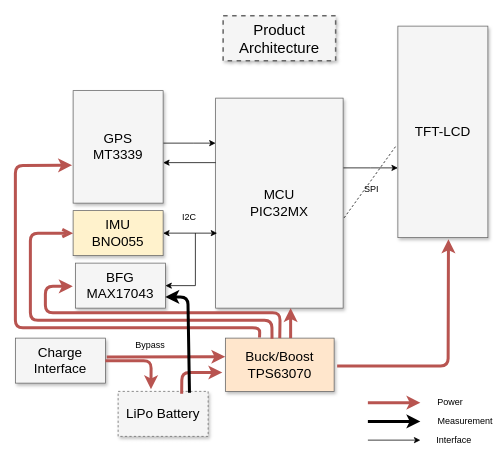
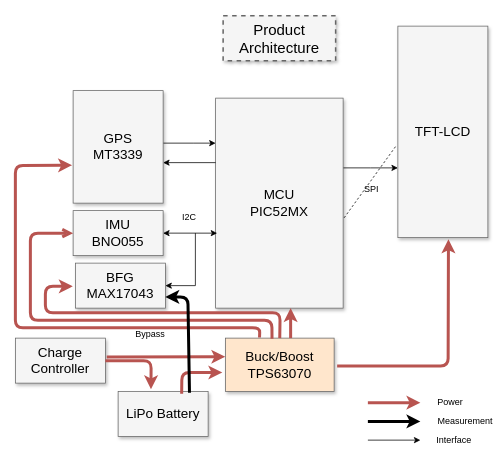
node "MCU PIC32MX": label "MCU PIC32MX" -> "MCU PIC52MX"
node "IMU BNO055": fillcolor #fff2cc -> #f5f5f5
node "Bypass": moved (150, 345) -> (150, 334)
node "Charge Interface": label "Charge Interface" -> "Charge Controller"
node "LiPo Battery": style dashed -> solid
